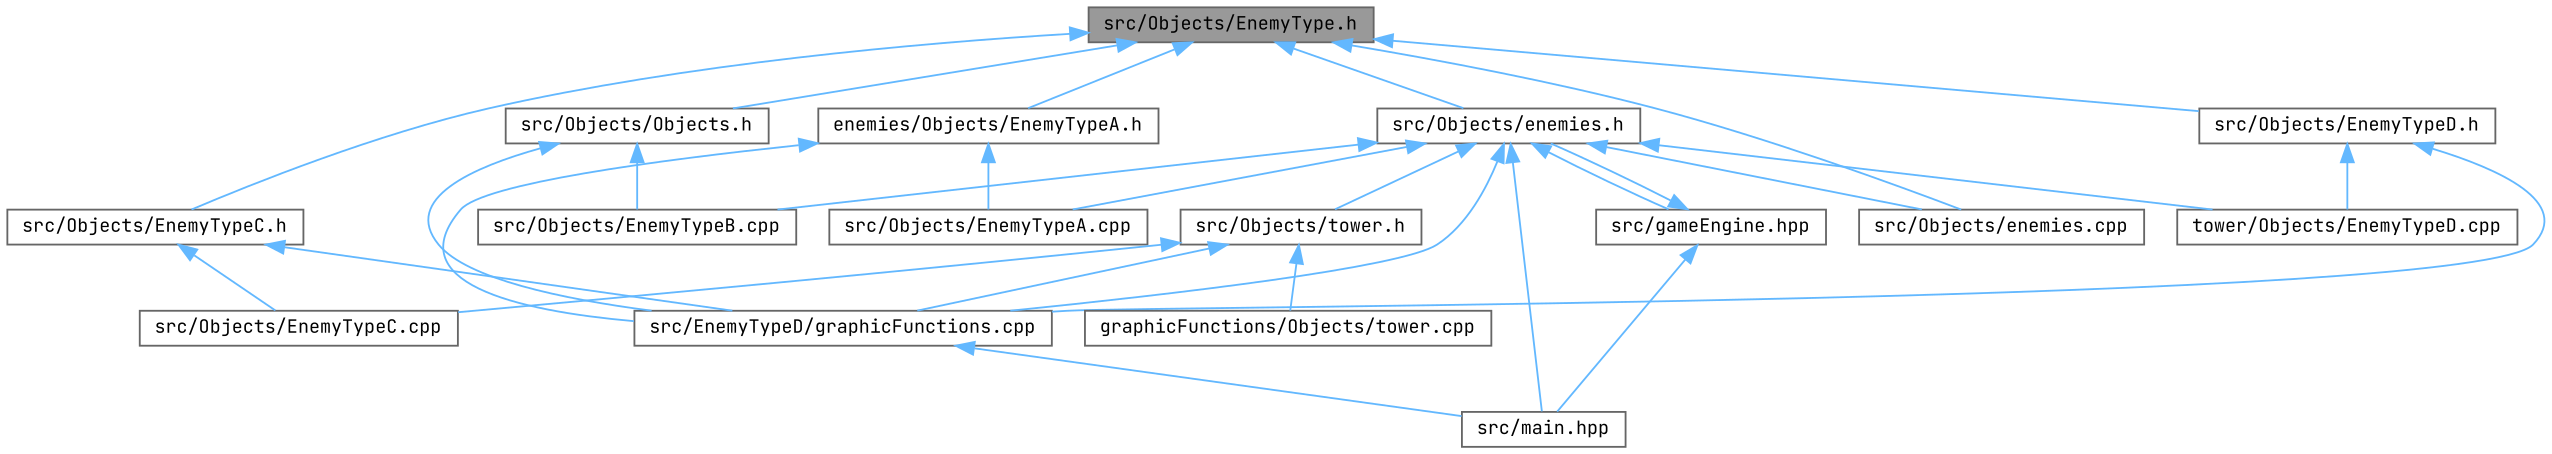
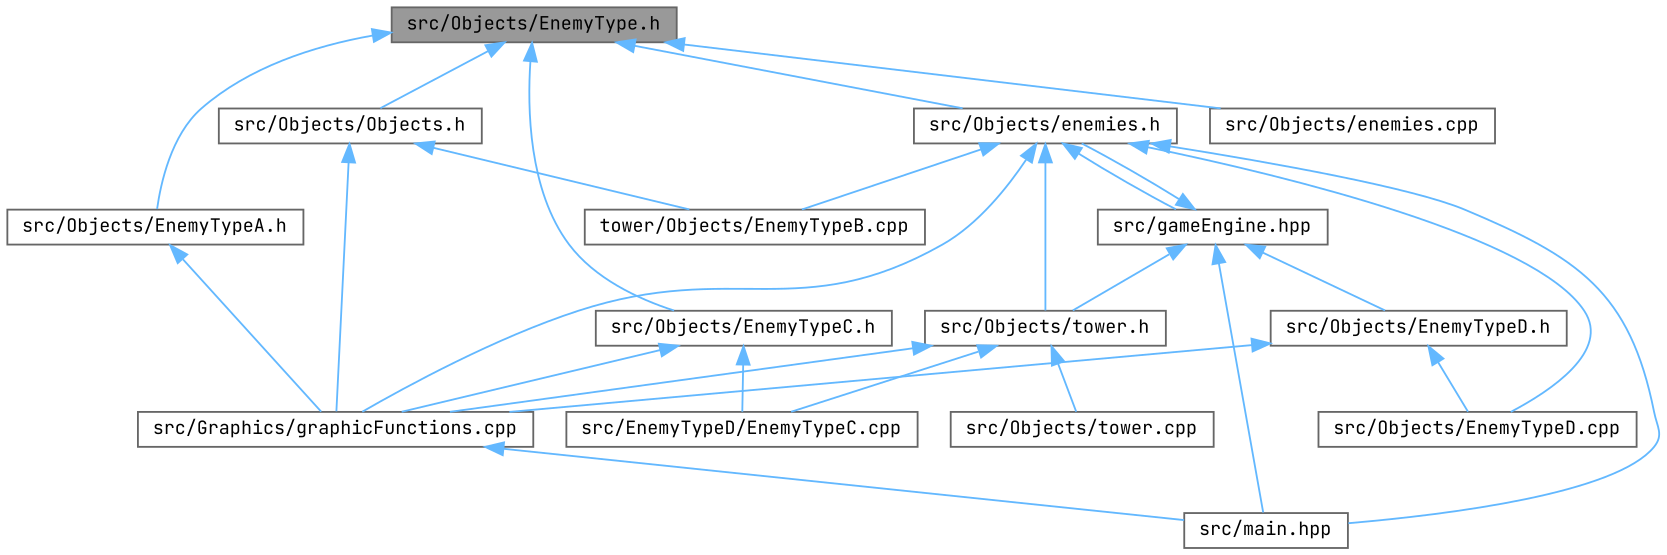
edge "src/Objects/EnemyTypeD.h" -> "src/Objects/EnemyType.h": now "src/Objects/EnemyTypeD.h" -> "src/gameEngine.hpp"
node "enemies/Objects/EnemyTypeA.h": label "enemies/Objects/EnemyTypeA.h" -> "src/Objects/EnemyTypeA.h"
edge "src/Objects/enemies.cpp" -> "src/Objects/enemies.h": removed
node "src/Objects/EnemyTypeB.cpp": label "src/Objects/EnemyTypeB.cpp" -> "tower/Objects/EnemyTypeB.cpp"
node "src/Objects/EnemyTypeA.cpp": removed
node "tower/Objects/EnemyTypeD.cpp": label "tower/Objects/EnemyTypeD.cpp" -> "src/Objects/EnemyTypeD.cpp"
edge "src/Objects/tower.h" -> "src/gameEngine.hpp": added
node "src/Objects/EnemyTypeC.cpp": label "src/Objects/EnemyTypeC.cpp" -> "src/EnemyTypeD/EnemyTypeC.cpp"
node "src/EnemyTypeD/graphicFunctions.cpp": label "src/EnemyTypeD/graphicFunctions.cpp" -> "src/Graphics/graphicFunctions.cpp"
node "graphicFunctions/Objects/tower.cpp": label "graphicFunctions/Objects/tower.cpp" -> "src/Objects/tower.cpp"
